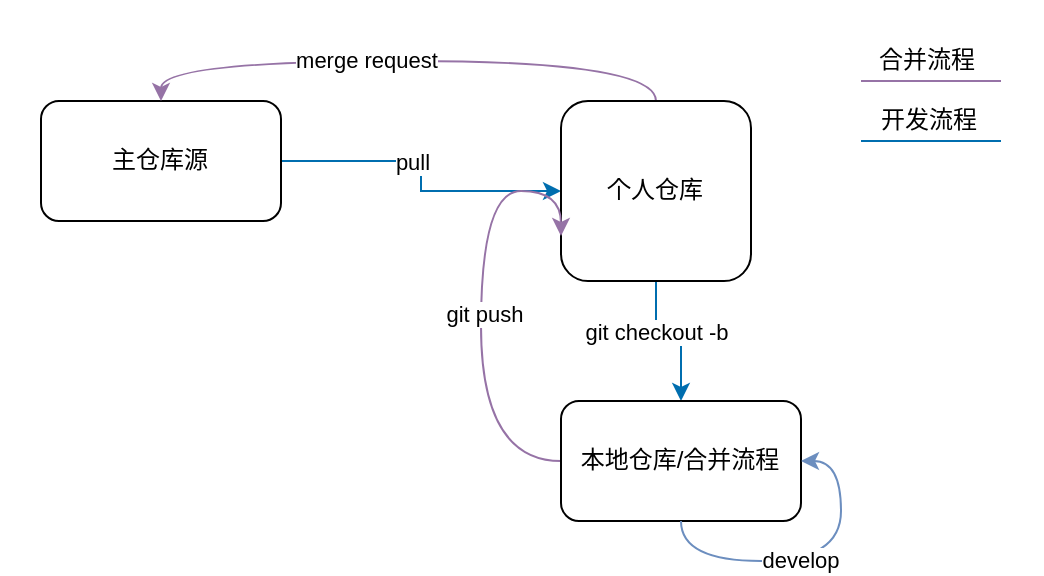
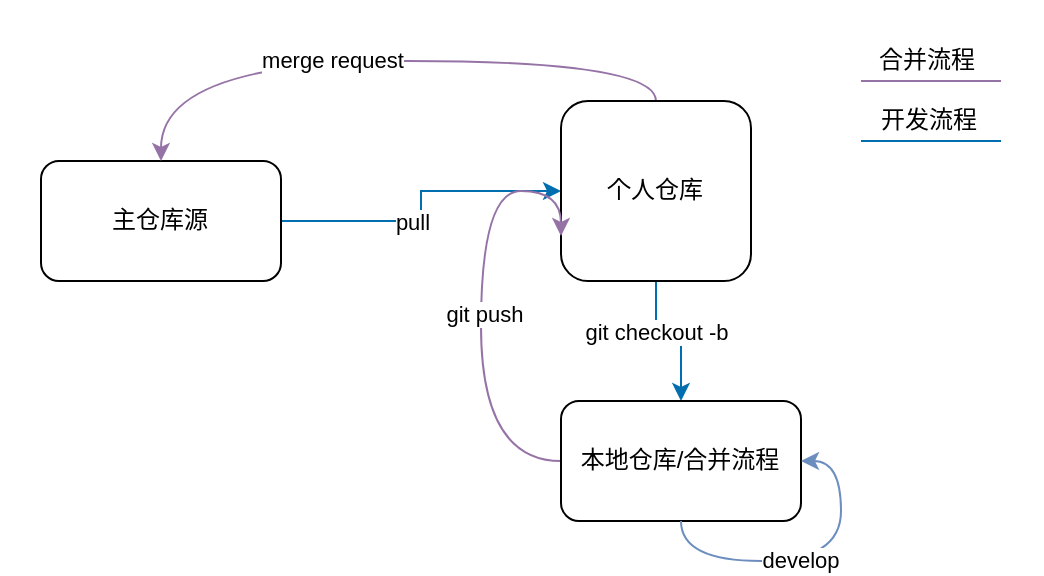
node "主仓库源": moved (161, 161) -> (161, 221)
